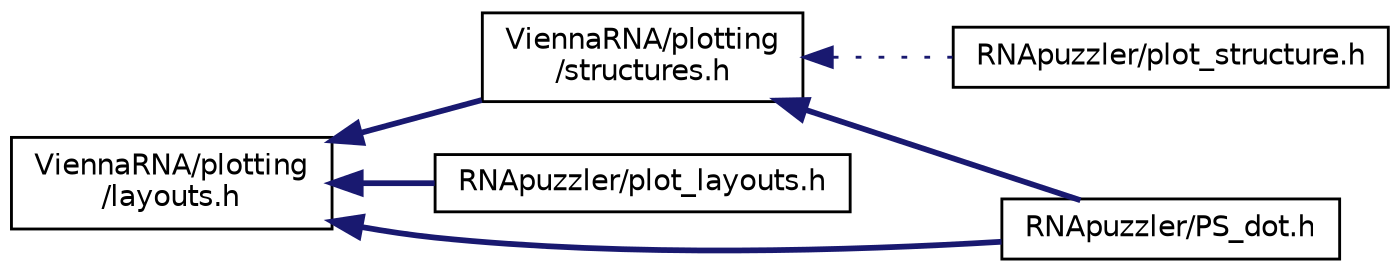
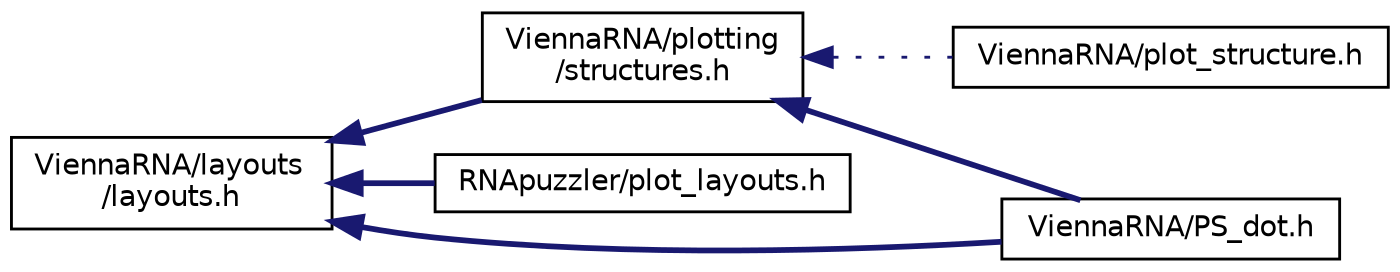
node "RNApuzzler/plot_structure.h": label "RNApuzzler/plot_structure.h" -> "ViennaRNA/plot_structure.h"
node "ViennaRNA/plotting /layouts.h": label "ViennaRNA/plotting /layouts.h" -> "ViennaRNA/layouts /layouts.h"
node "RNApuzzler/PS_dot.h": label "RNApuzzler/PS_dot.h" -> "ViennaRNA/PS_dot.h"
